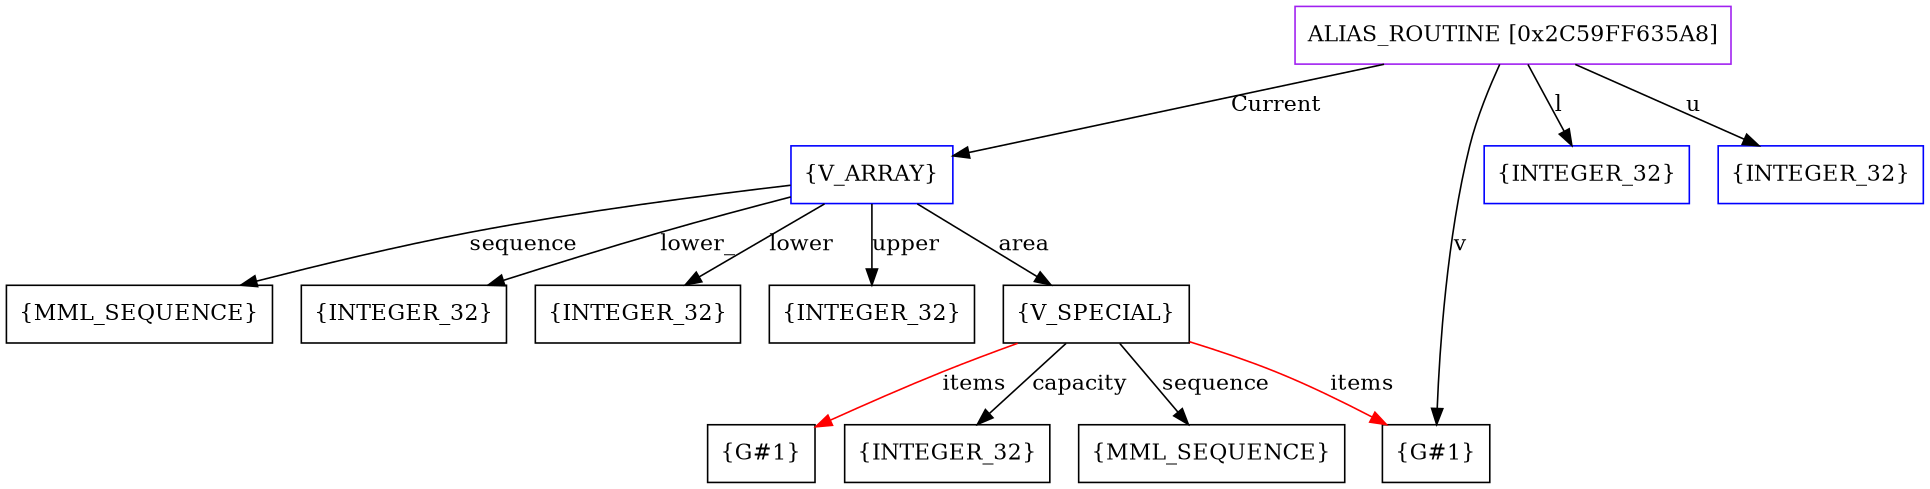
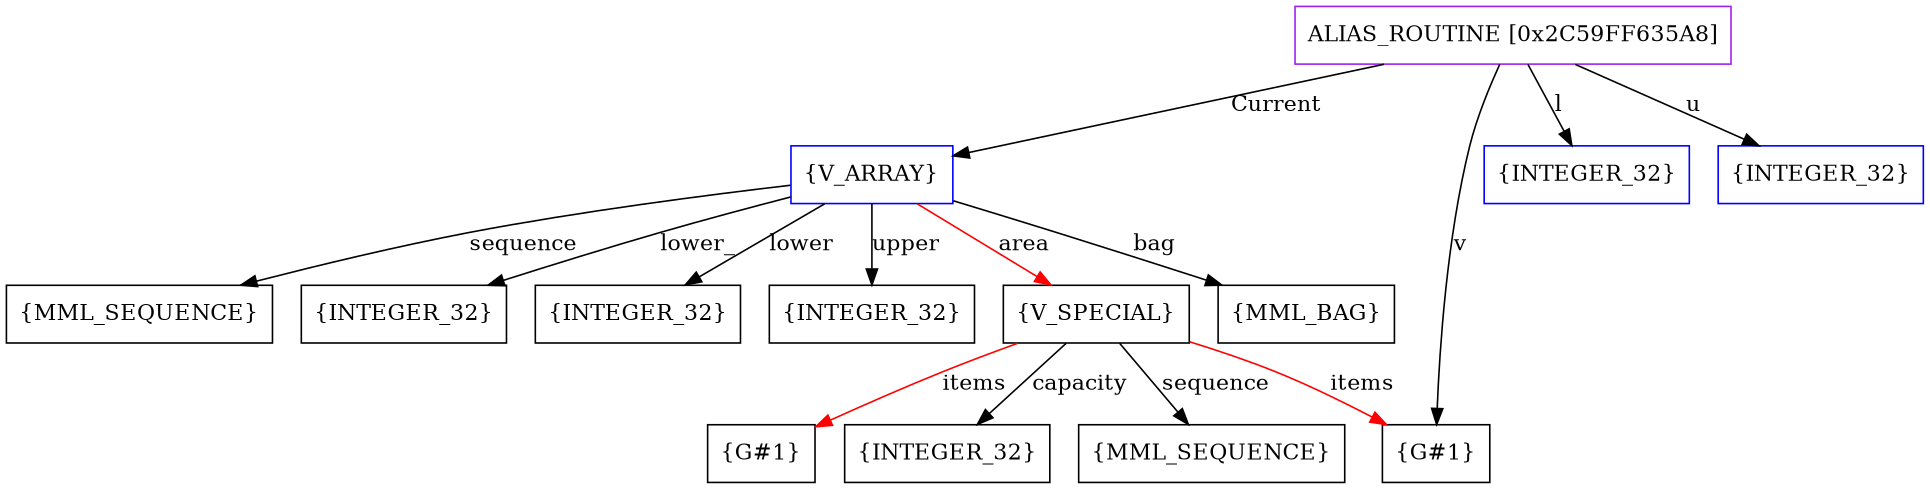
edge "{V_ARRAY}" -> "{V_SPECIAL}": color black -> red
node "{MML_BAG}": added
